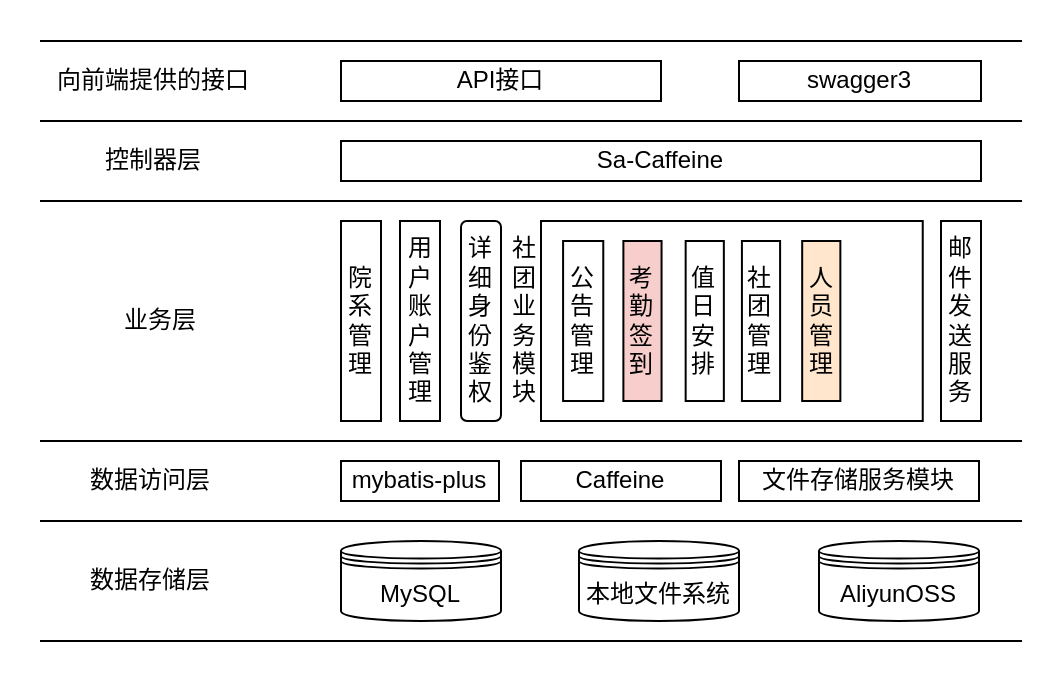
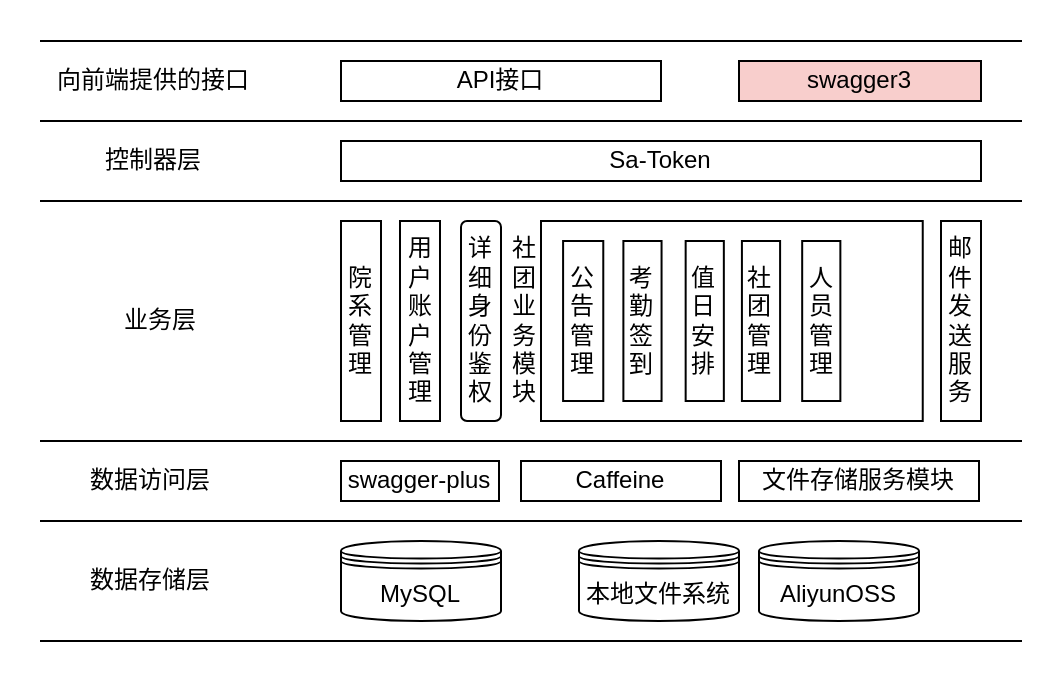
node "swagger3": fillcolor #ffffff -> #f8cecc
node "Sa-Caffeine": label "Sa-Caffeine" -> "Sa-Token"
node "考 勤 签 到": fillcolor #f8cecc -> #ffffff
node "人 员 管 理": fillcolor #ffe6cc -> #ffffff
node "mybatis-plus": label "mybatis-plus" -> "swagger-plus"
node "AliyunOSS": moved (899, 581) -> (839, 581)
